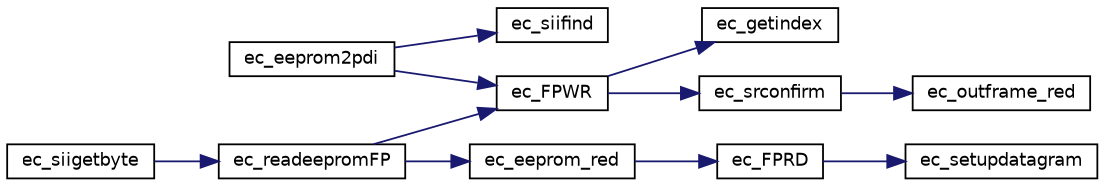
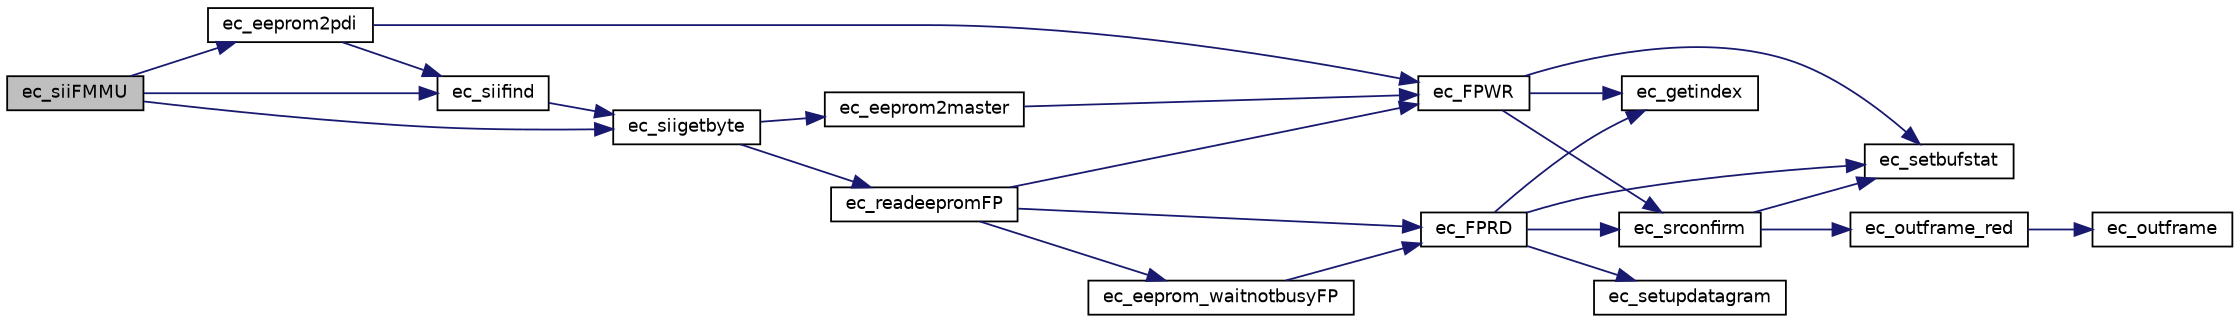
node "ec_siiFMMU": added
edge "ec_siifind" -> "ec_siigetbyte": added
node "ec_eeprom2master": added
edge "ec_FPRD" -> "ec_getindex": added
node "ec_eeprom_red": label "ec_eeprom_red" -> "ec_eeprom_waitnotbusyFP"
node "ec_setbufstat": added
edge "ec_readeepromFP" -> "ec_FPRD": added
edge "ec_FPRD" -> "ec_srconfirm": added
node "ec_outframe": added
